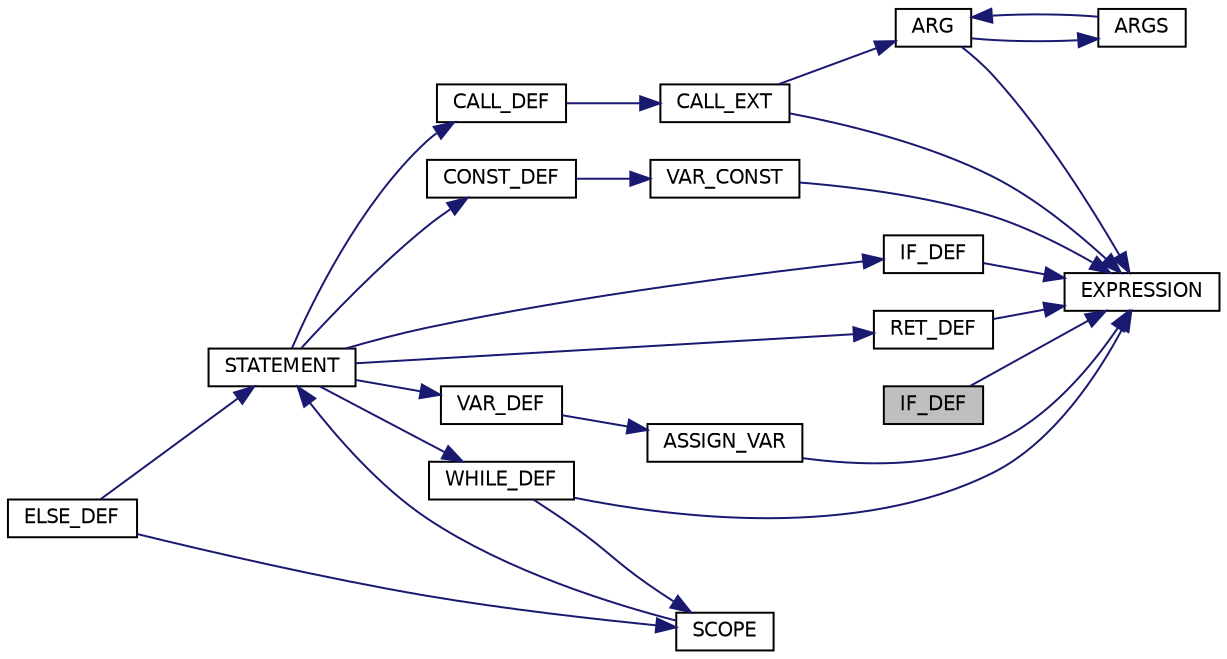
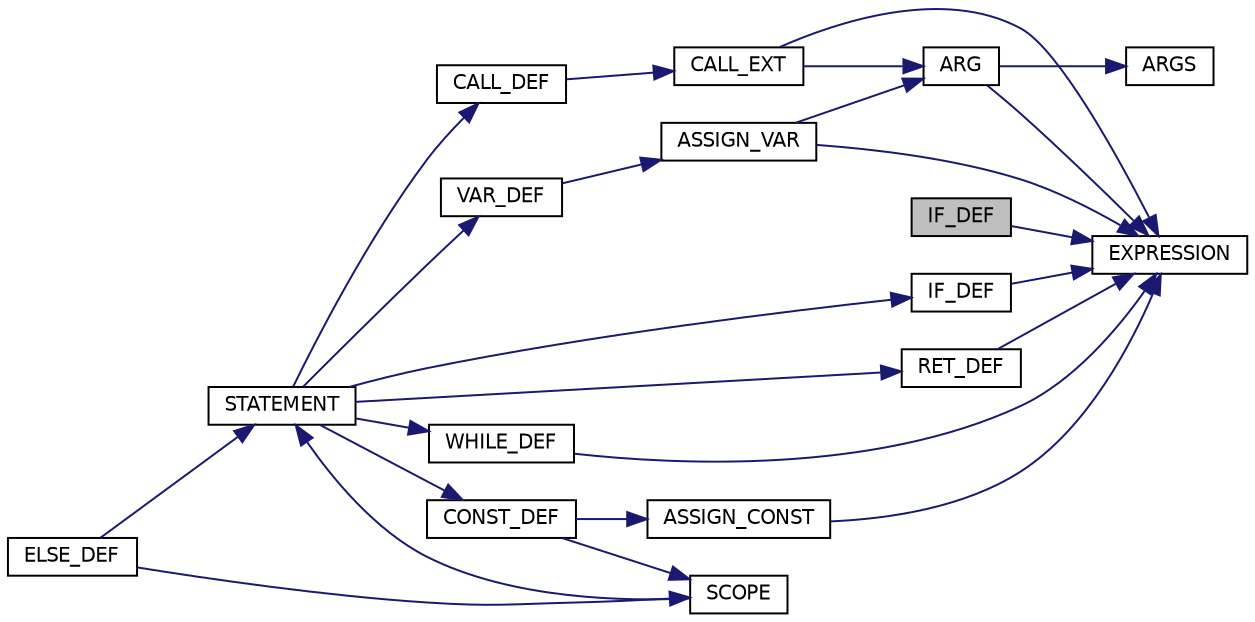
edge "ARGS" -> "ARG": now "ASSIGN_VAR" -> "ARG"
node "VAR_CONST": label "VAR_CONST" -> "ASSIGN_CONST"
edge "WHILE_DEF" -> "SCOPE": now "CONST_DEF" -> "SCOPE"
